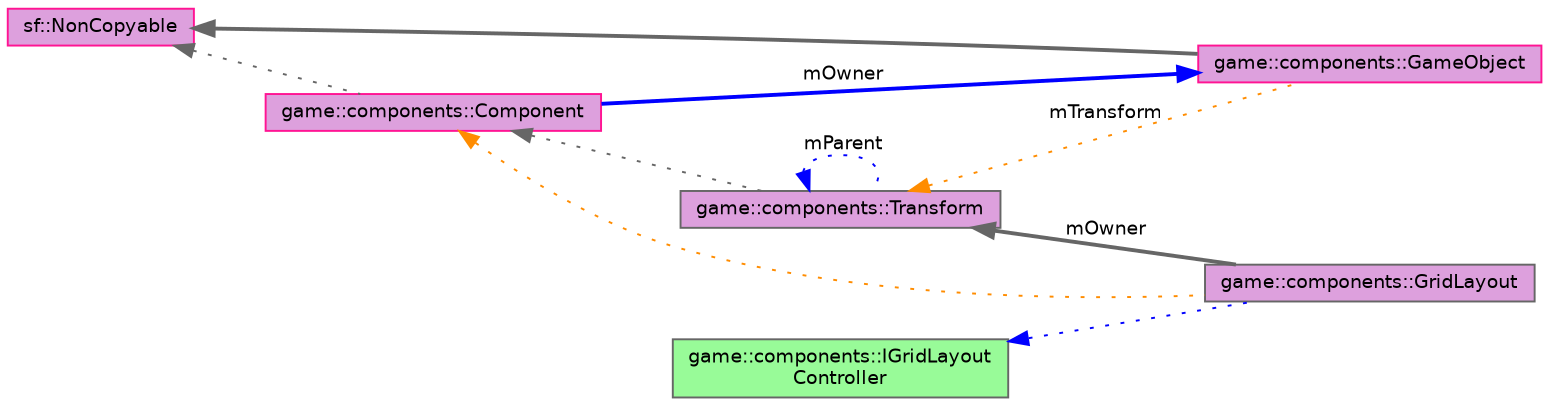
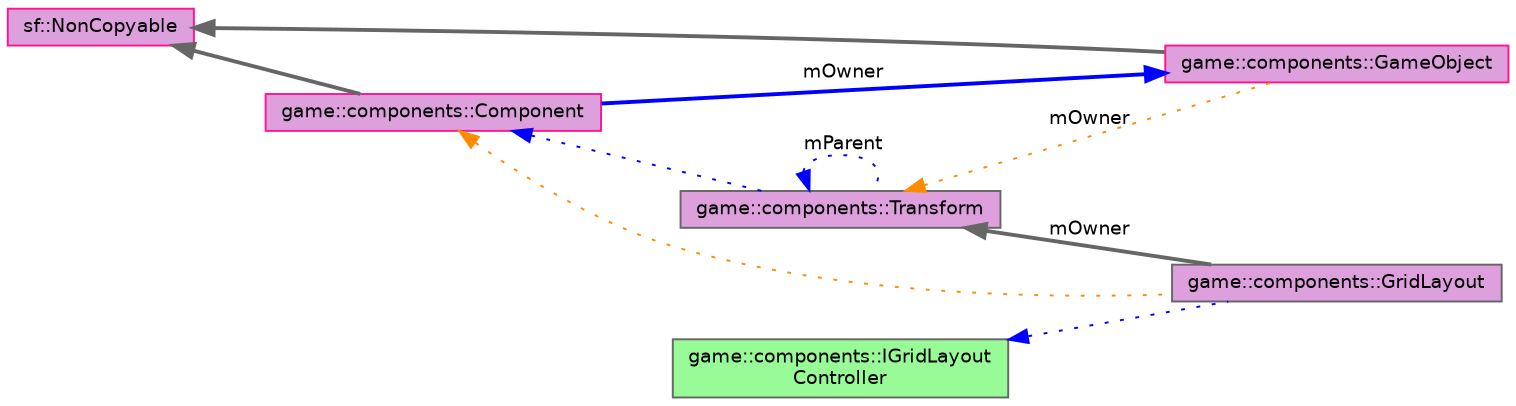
edge "game::components::Component" -> "sf::NonCopyable": style dotted -> bold
edge "game::components::GameObject" -> "game::components::Transform": label " mTransform" -> " mOwner"
edge "game::components::Transform" -> "game::components::Component": color gray40 -> blue
